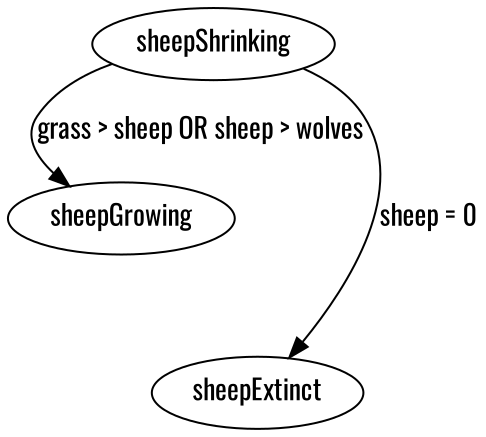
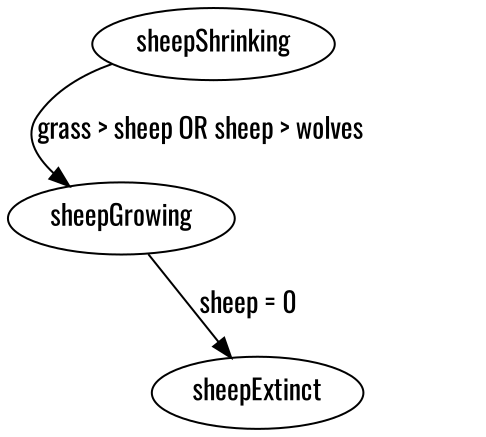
edge "sheepShrinking" -> "sheepExtinct": now "sheepGrowing" -> "sheepExtinct"
